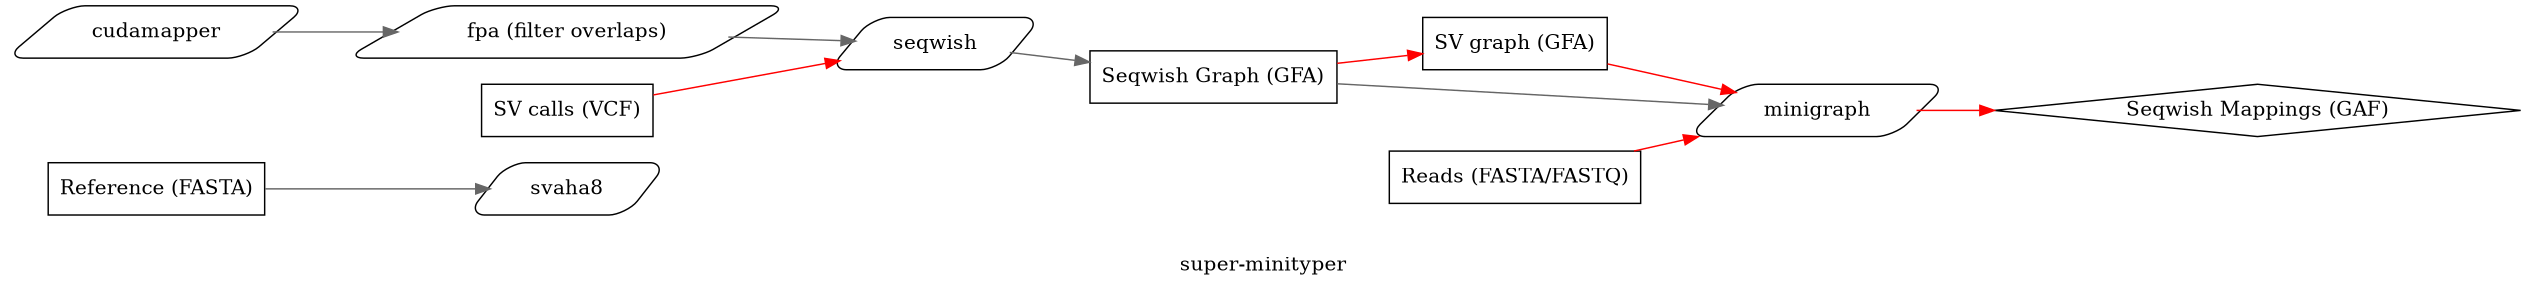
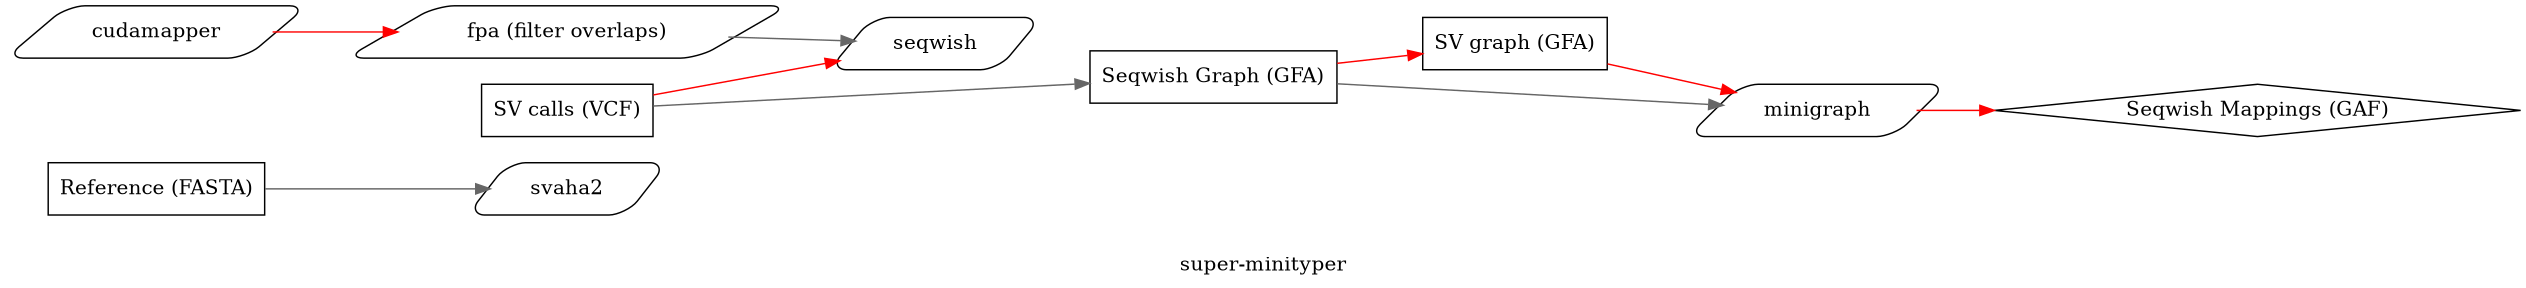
edge "cudamapper" -> "fpa (filter overlaps)": color gray40 -> red
edge "seqwish" -> "Seqwish Graph (GFA)": now "SV calls (VCF)" -> "Seqwish Graph (GFA)"
node "Reads (FASTA/FASTQ)": removed
node "svaha8": label "svaha8" -> "svaha2"
